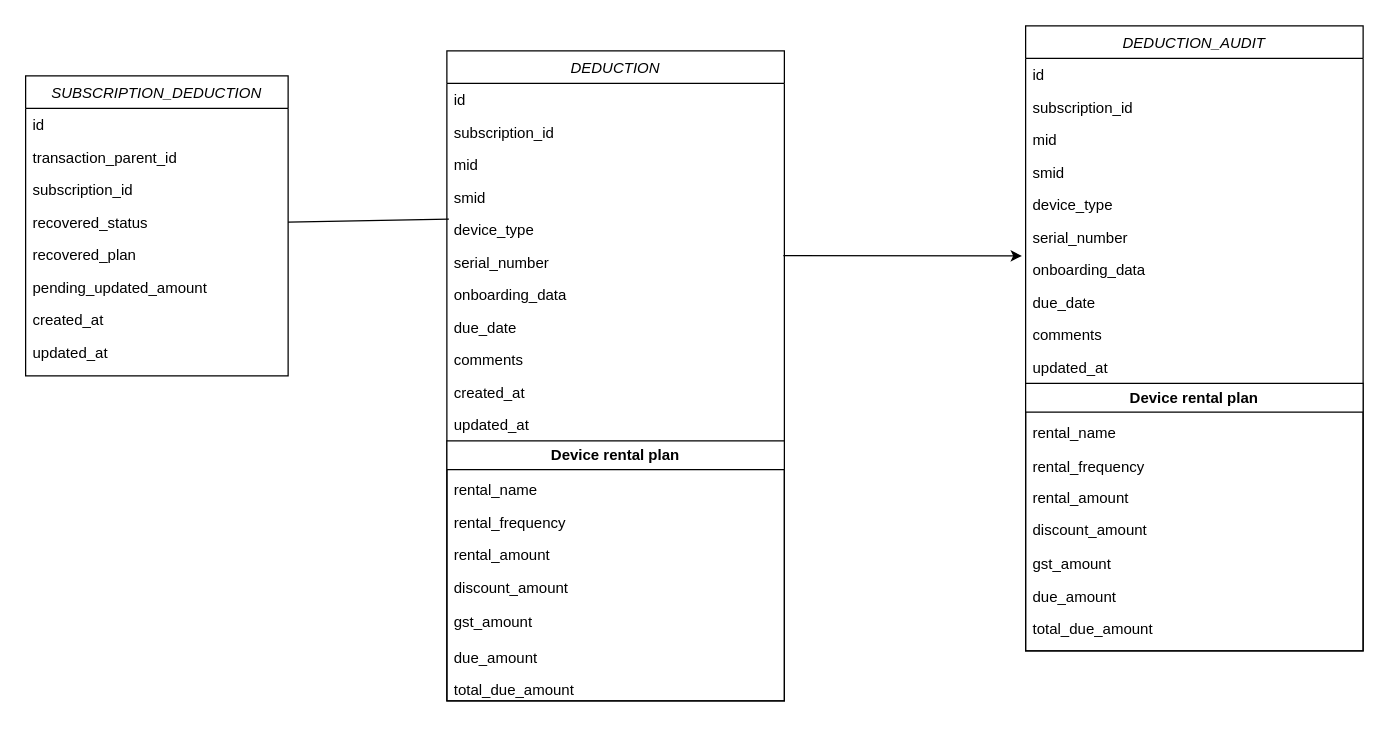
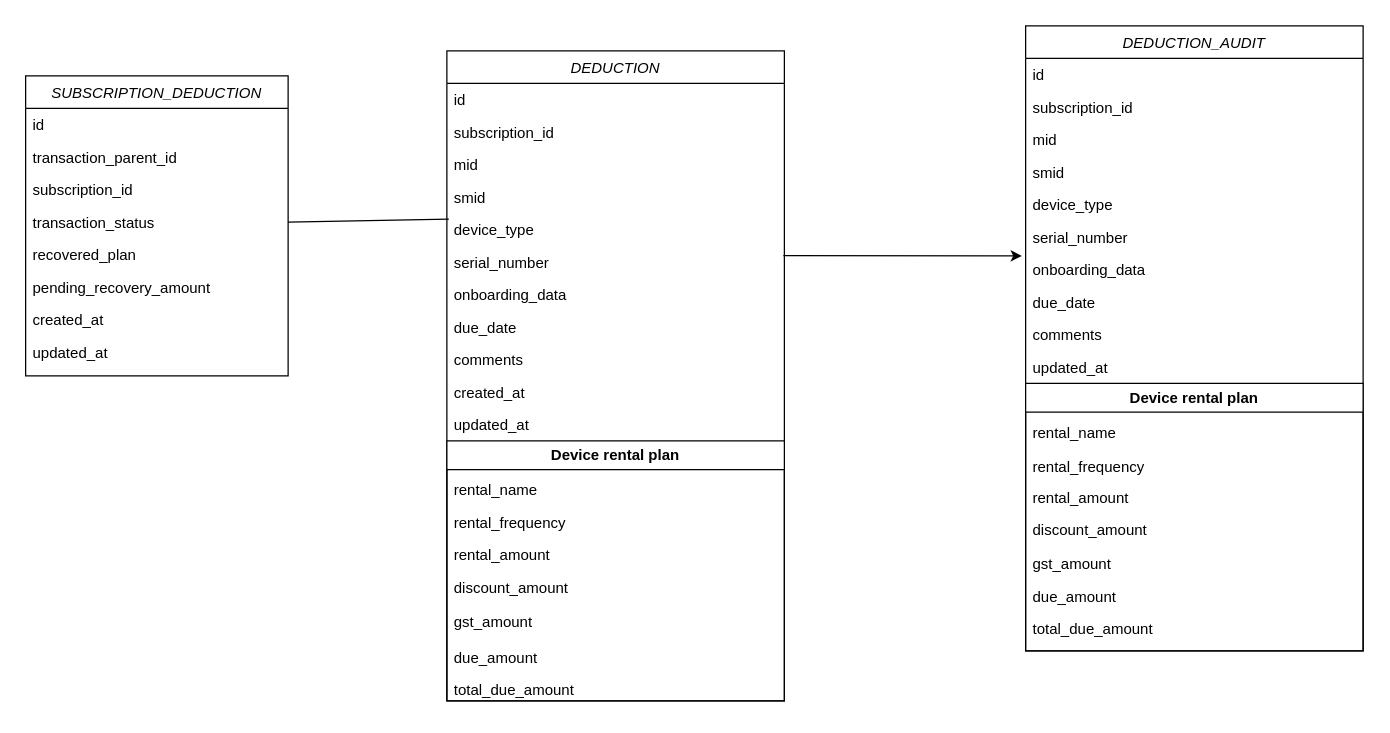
node "recovered_status": label "recovered_status" -> "transaction_status"
node "pending_updated_amount": label "pending_updated_amount" -> "pending_recovery_amount"
